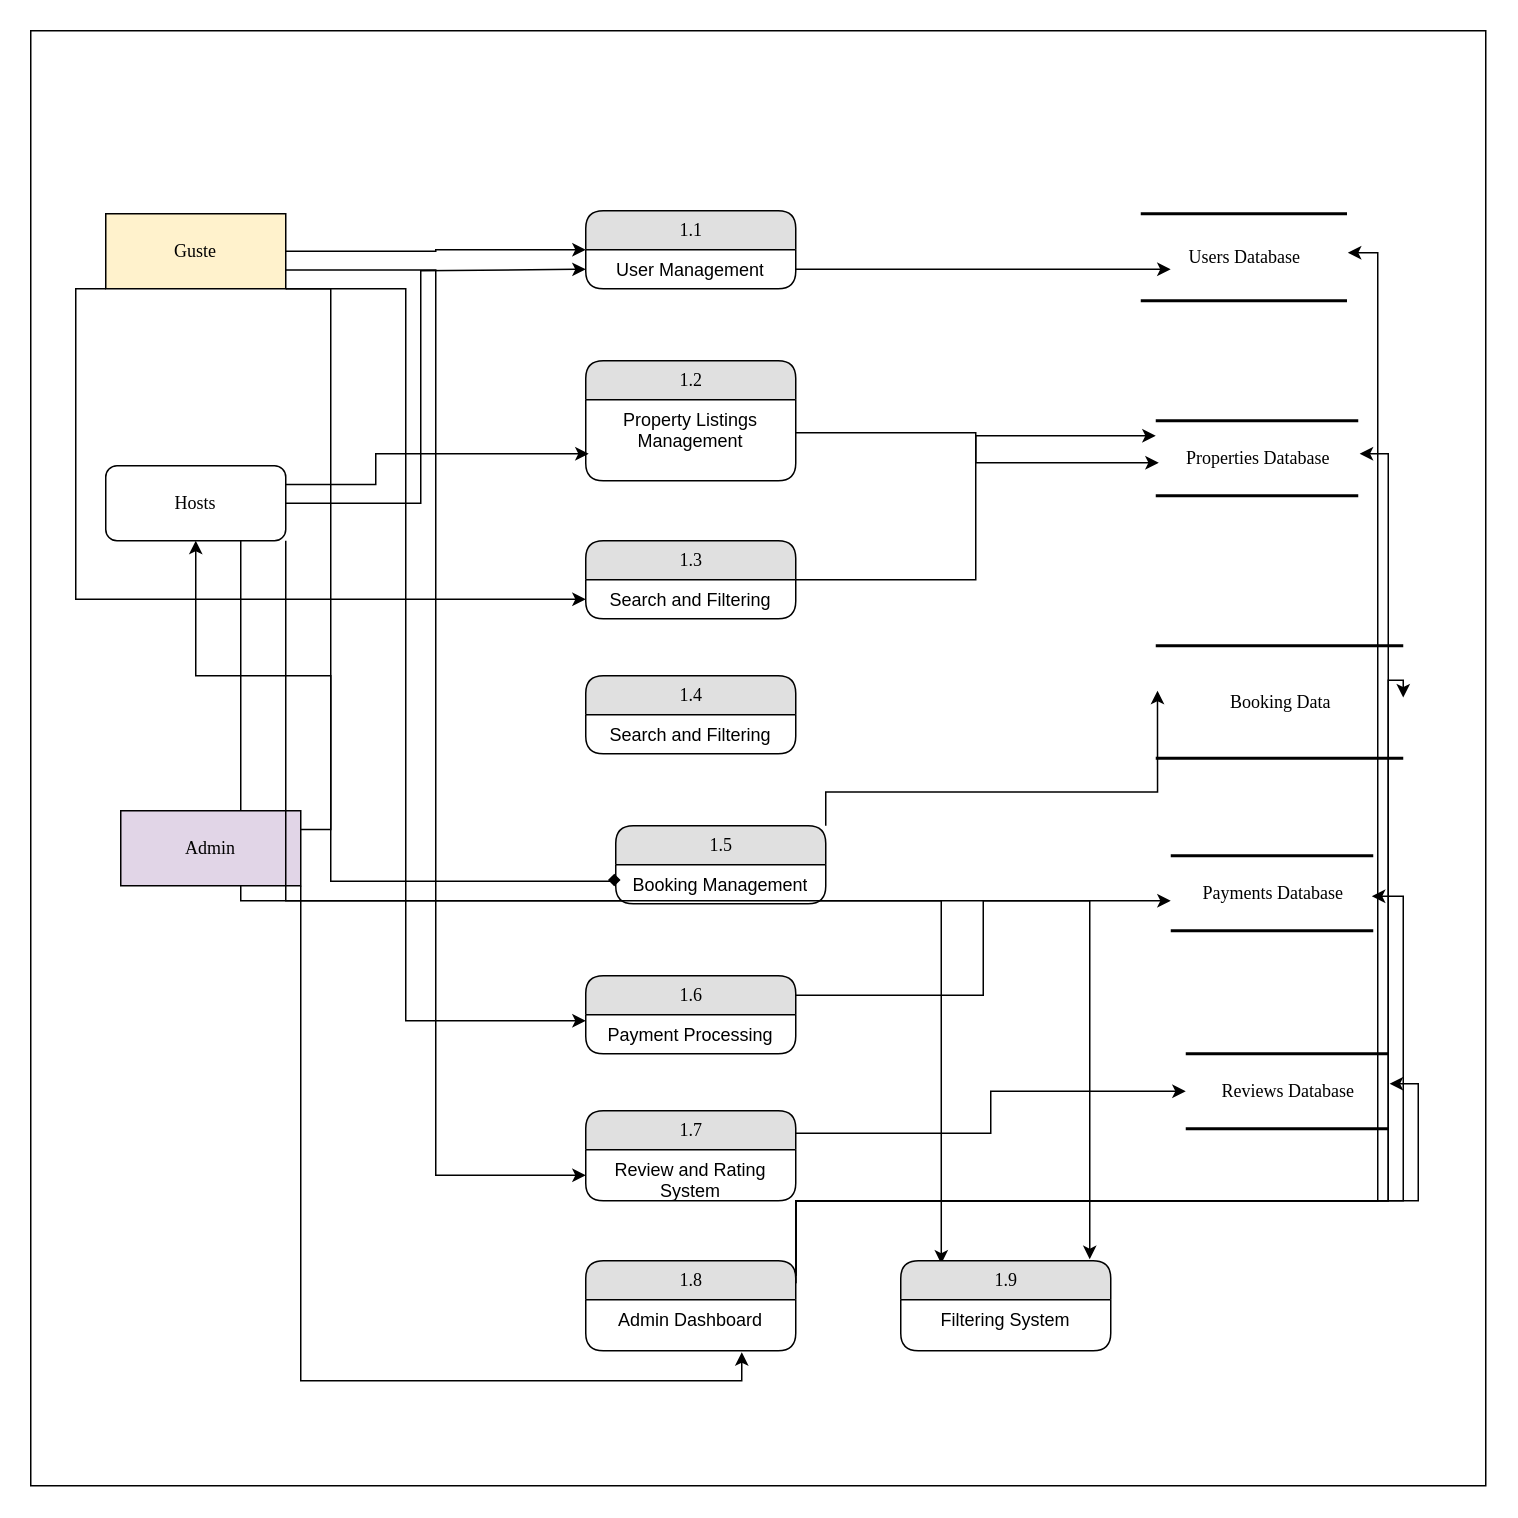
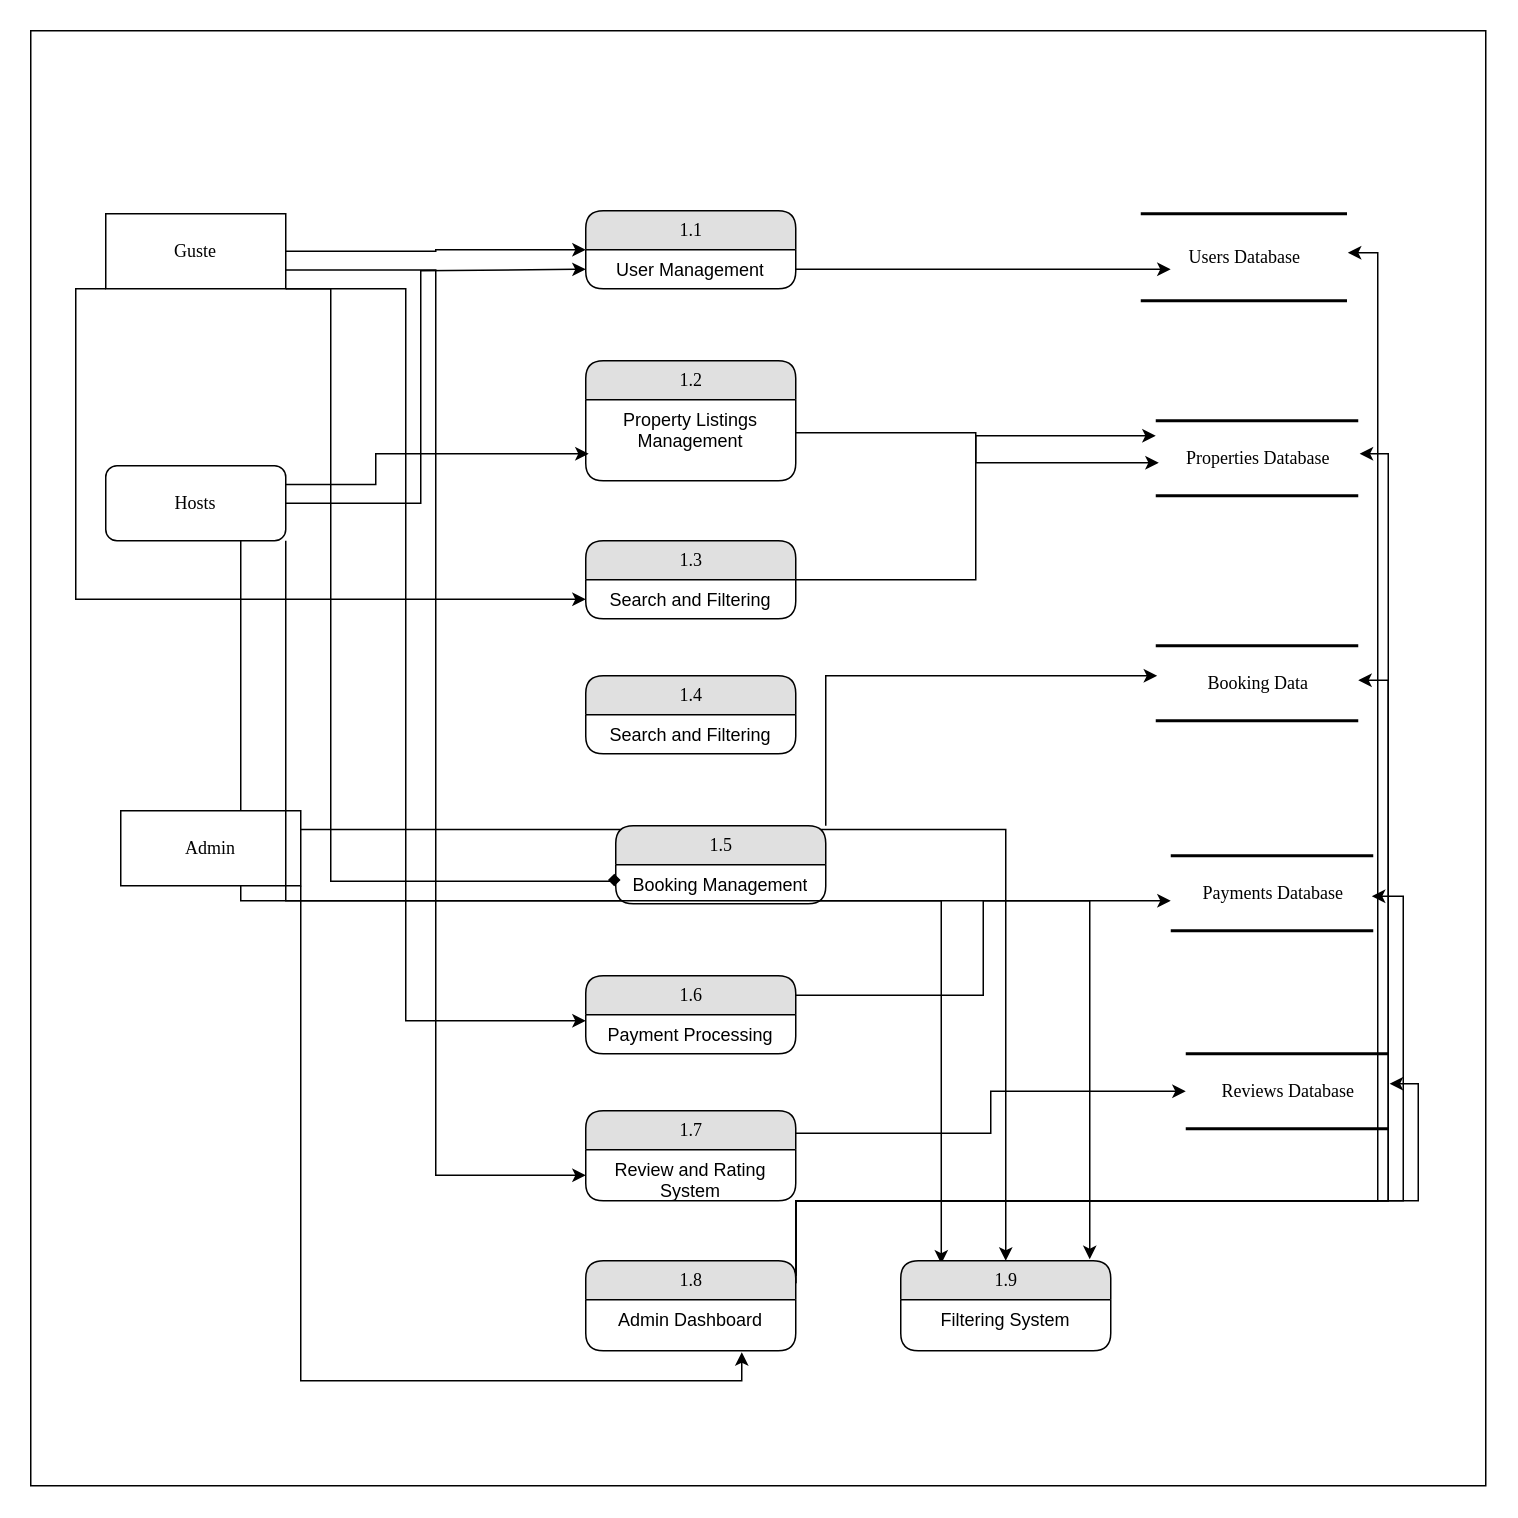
node "Guste": fillcolor #fff2cc -> #ffffff
edge "Admin" -> "Hosts": now "Admin" -> "1.9"
node "Booking Data": size 248x113 -> 203x75
node "Admin": fillcolor #e1d5e7 -> #ffffff
